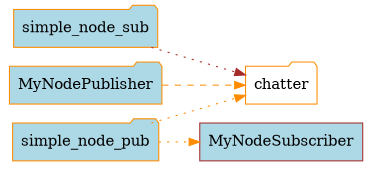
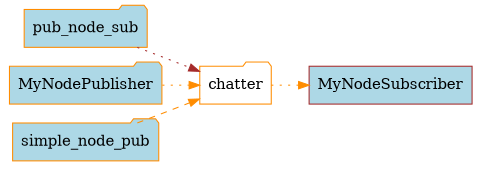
node "simple_node_sub": label "simple_node_sub" -> "pub_node_sub"
edge "MyNodePublisher" -> "chatter": style dashed -> dotted
edge "simple_node_pub" -> "chatter": style dotted -> dashed
edge "simple_node_pub" -> "MyNodeSubscriber": now "chatter" -> "MyNodeSubscriber"
